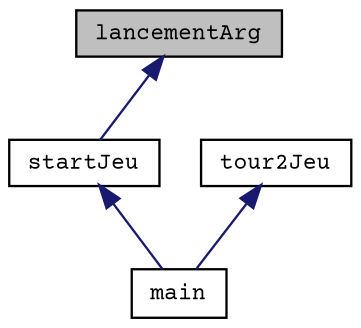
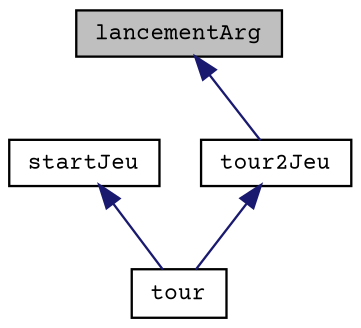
edge "startJeu" -> "lancementArg": now "tour2Jeu" -> "lancementArg"
node "main": label "main" -> "tour"
